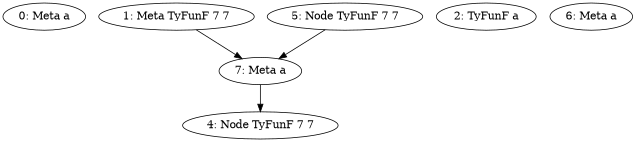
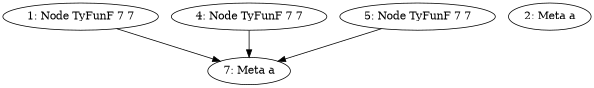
node "0: Meta a": removed
node "1: Meta TyFunF 7 7": label "1: Meta TyFunF 7 7" -> "1: Node TyFunF 7 7"
node "2: TyFunF a": label "2: TyFunF a" -> "2: Meta a"
node "6: Meta a": removed
edge "7: Meta a" -> "4: Node TyFunF 7 7": reversed
